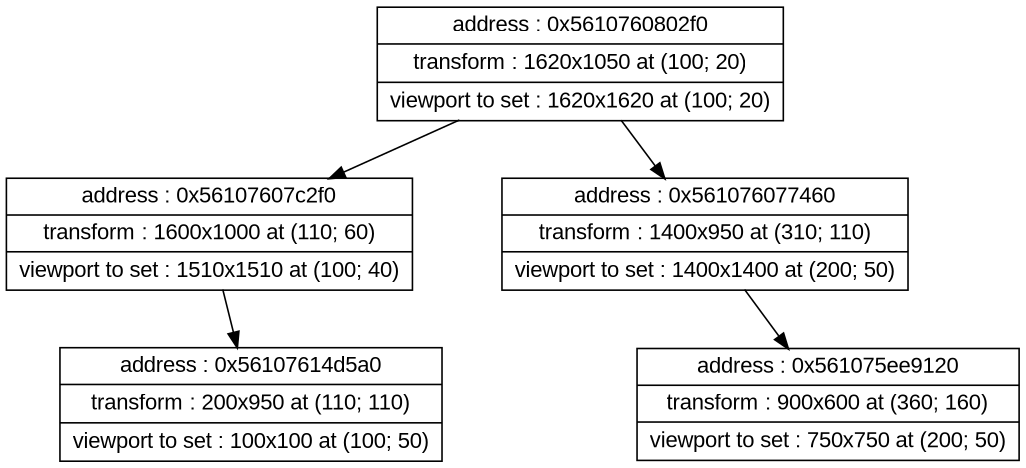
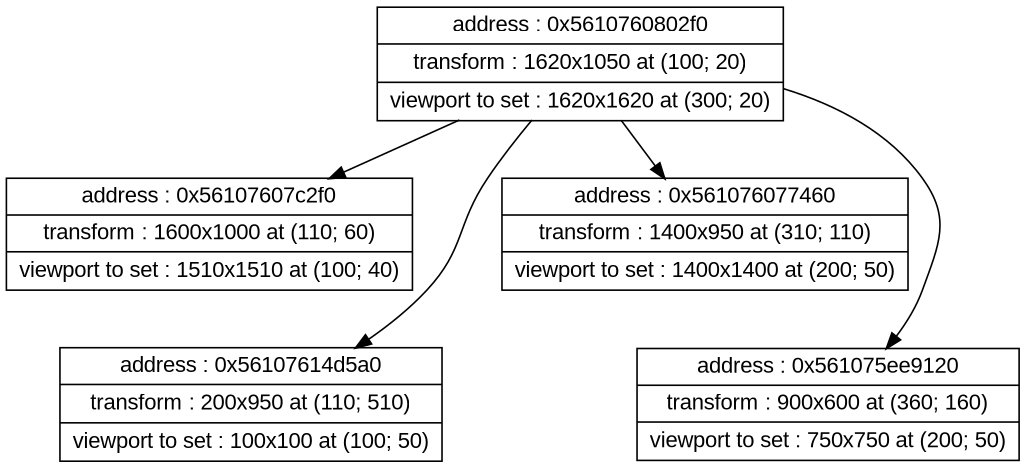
node "address : 0x5610760802f0": text "viewport to set : 1620x1620 at (100; 20)" -> "viewport to set : 1620x1620 at (300; 20)"
edge "address : 0x56107607c2f0" -> "address : 0x56107614d5a0": now "address : 0x5610760802f0" -> "address : 0x56107614d5a0"
edge "address : 0x561076077460" -> "address : 0x561075ee9120": now "address : 0x5610760802f0" -> "address : 0x561075ee9120"
node "address : 0x56107614d5a0": text "transform : 200x950 at (110; 110)" -> "transform : 200x950 at (110; 510)"
